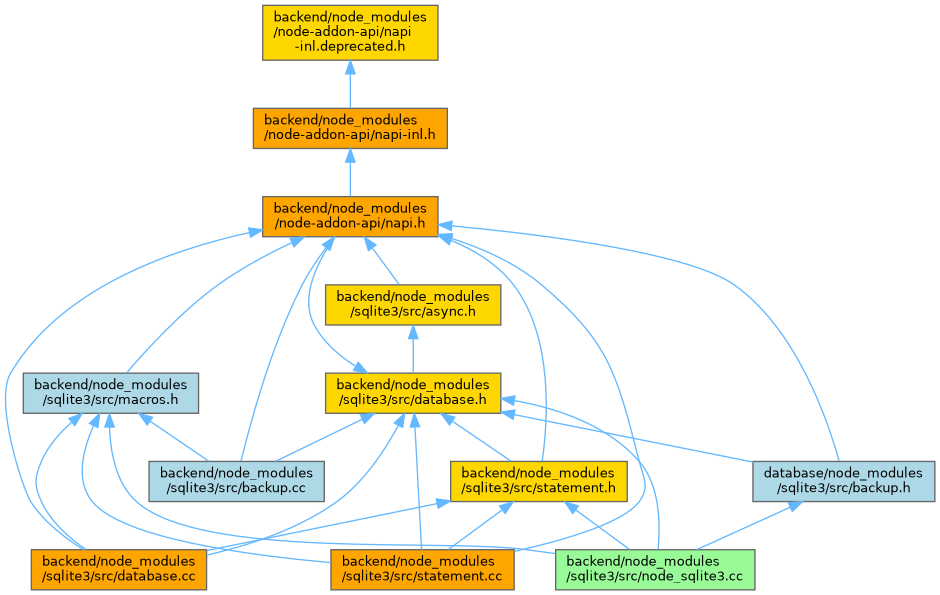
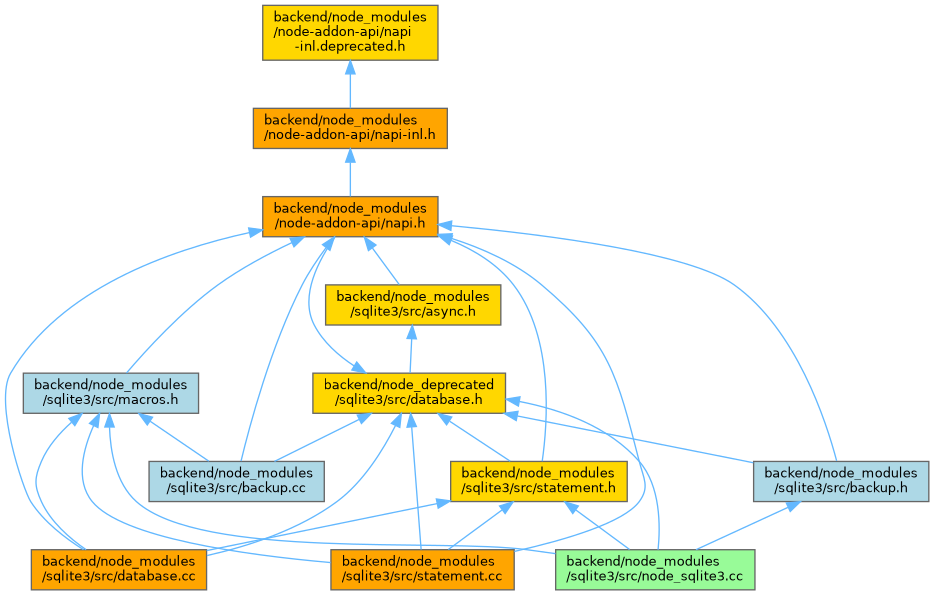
node "backend/node_modules /sqlite3/src/database.h": label "backend/node_modules /sqlite3/src/database.h" -> "backend/node_deprecated /sqlite3/src/database.h"
node "database/node_modules /sqlite3/src/backup.h": label "database/node_modules /sqlite3/src/backup.h" -> "backend/node_modules /sqlite3/src/backup.h"
